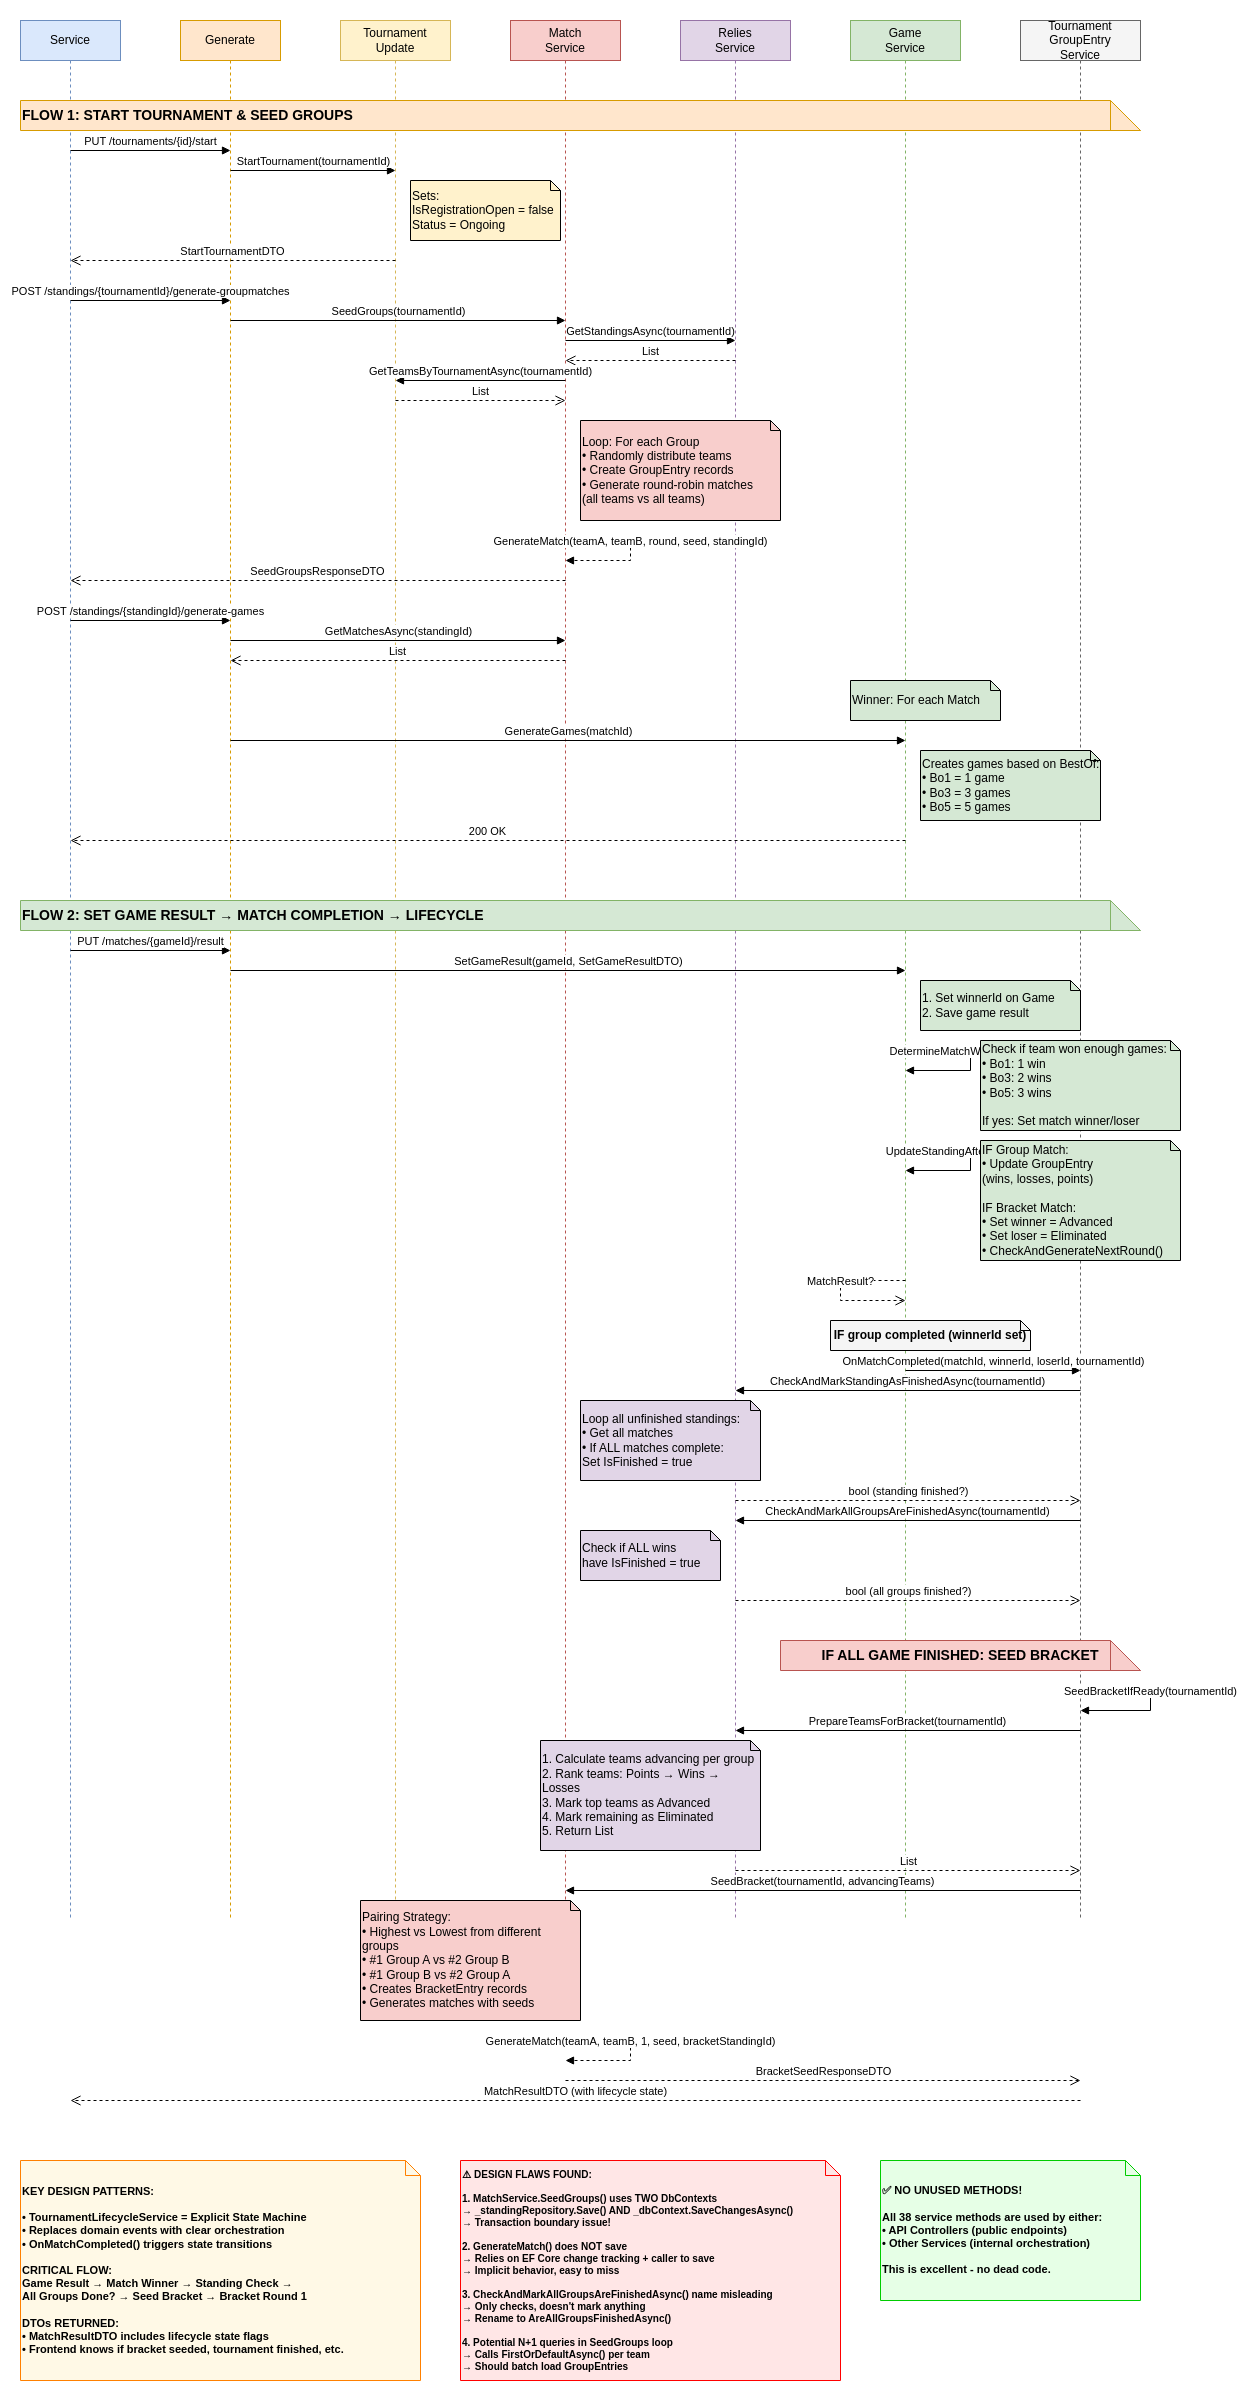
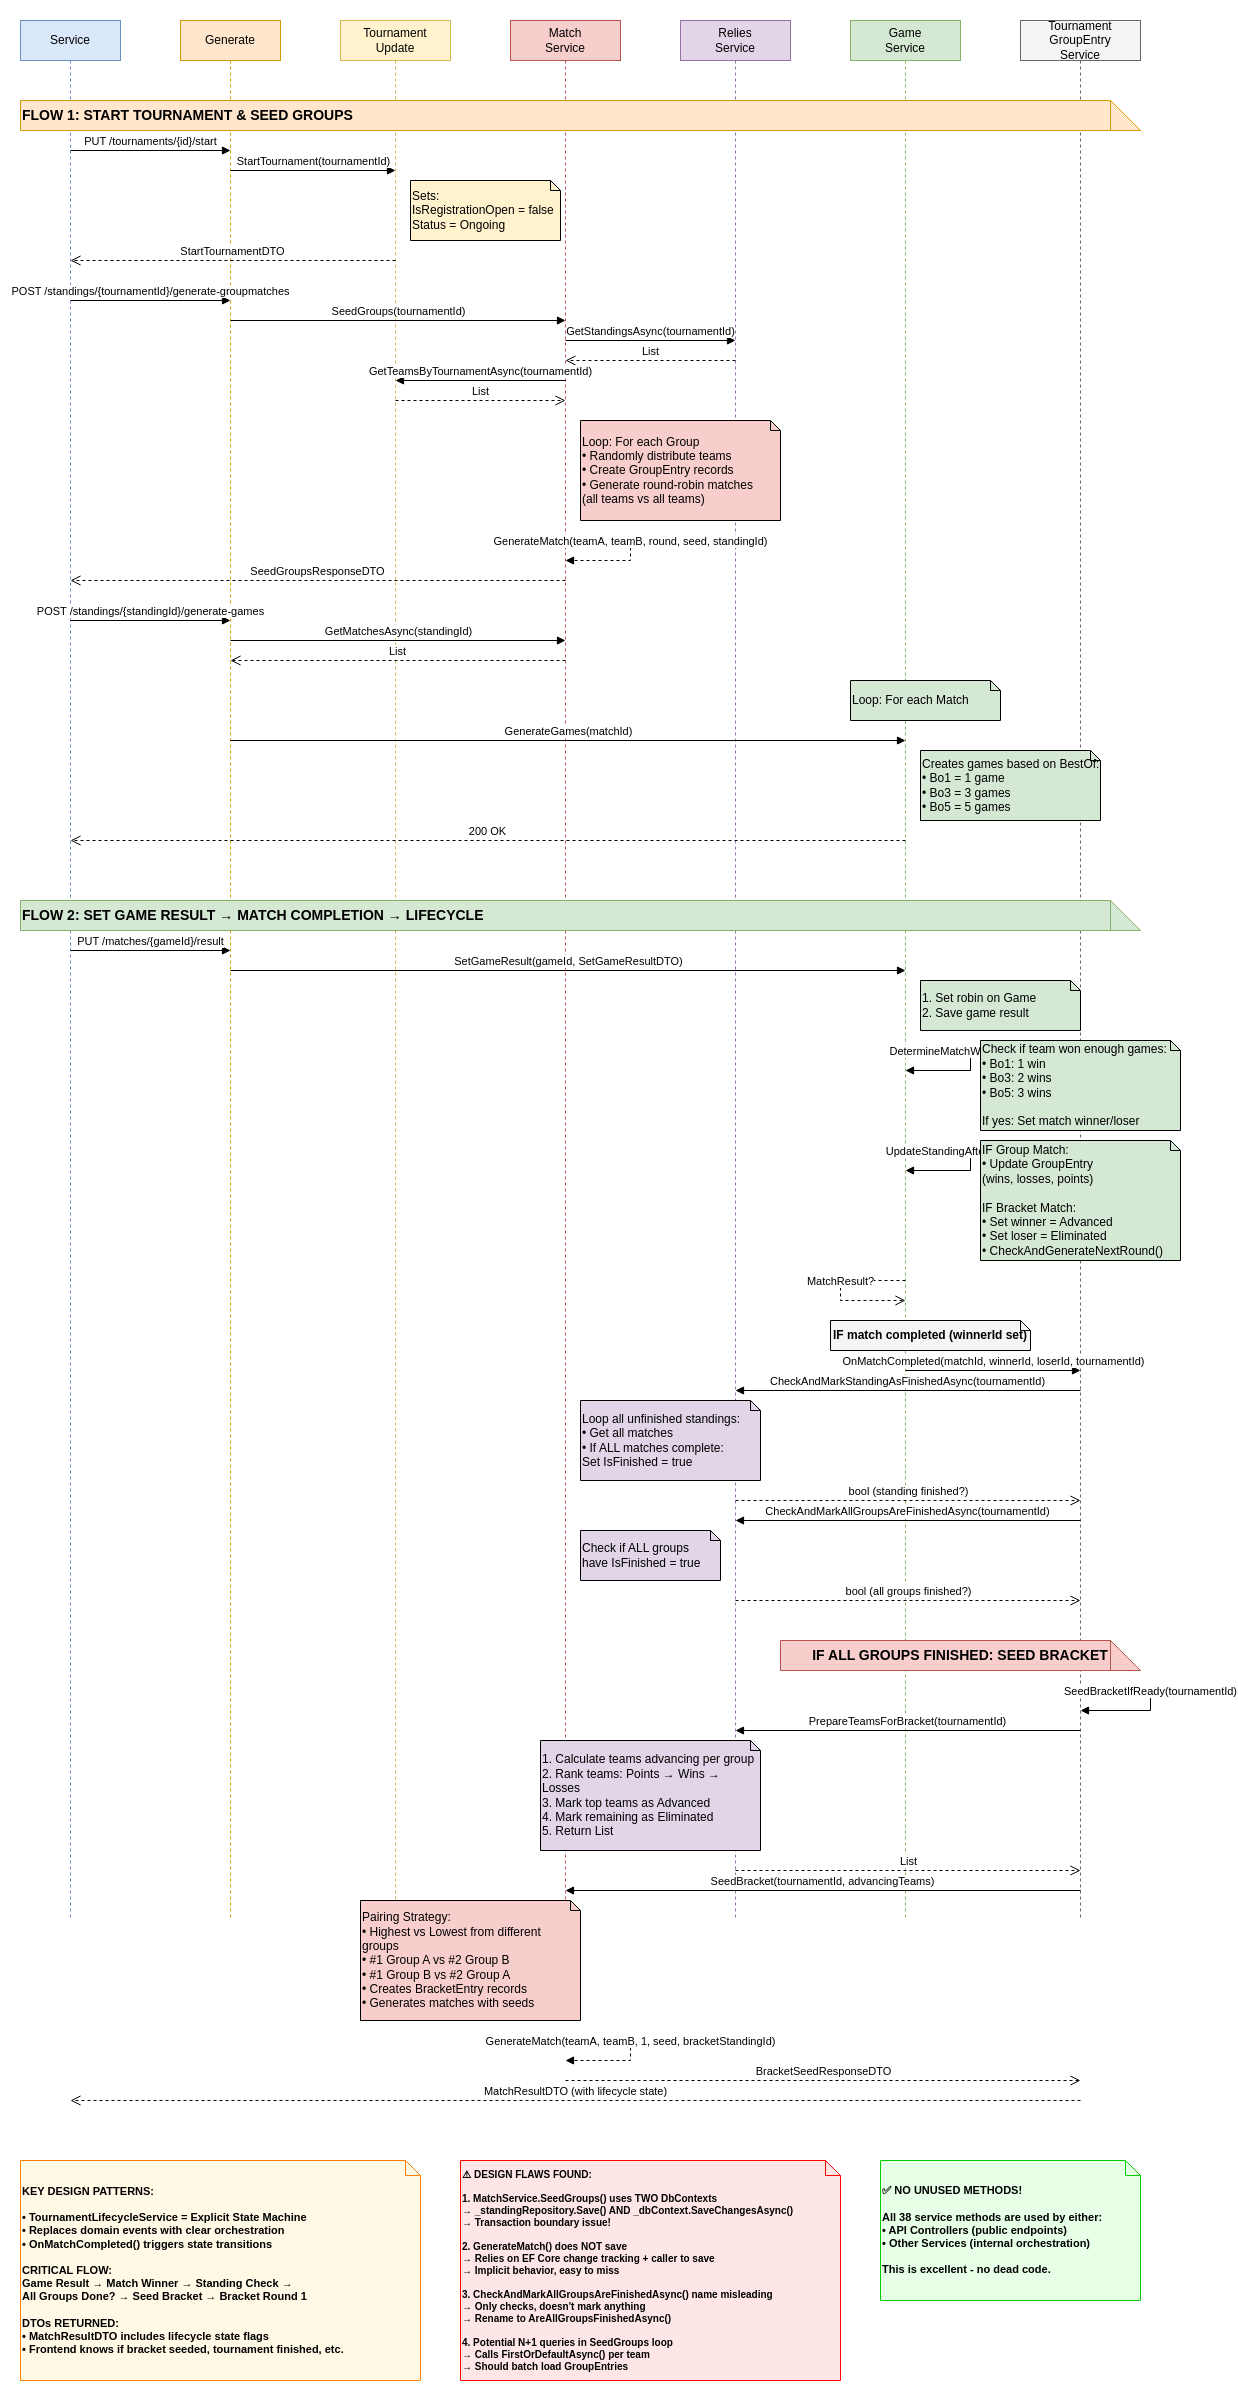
node "Winner: For each Match": label "Winner: For each Match" -> "Loop: For each Match"
node "1. Set winnerId on Game 2. Save game result": label "1. Set winnerId on Game 2. Save game result" -> "1. Set robin on Game 2. Save game result"
node "IF group completed (winnerId set)": label "IF group completed (winnerId set)" -> "IF match completed (winnerId set)"
node "Check if ALL wins have IsFinished = true": label "Check if ALL wins have IsFinished = true" -> "Check if ALL groups have IsFinished = true"
node "IF ALL GAME FINISHED: SEED BRACKET": label "IF ALL GAME FINISHED: SEED BRACKET" -> "IF ALL GROUPS FINISHED: SEED BRACKET"
